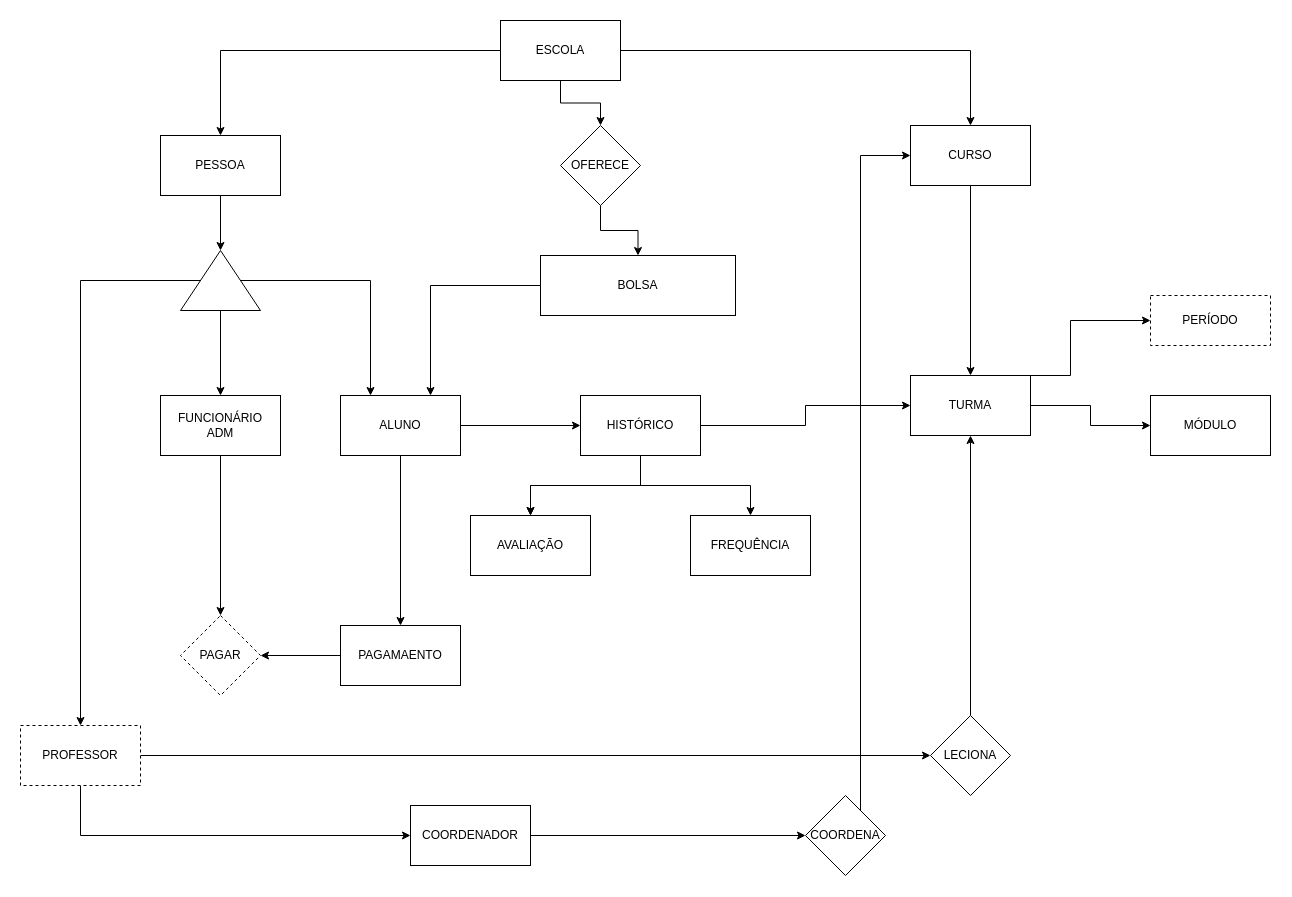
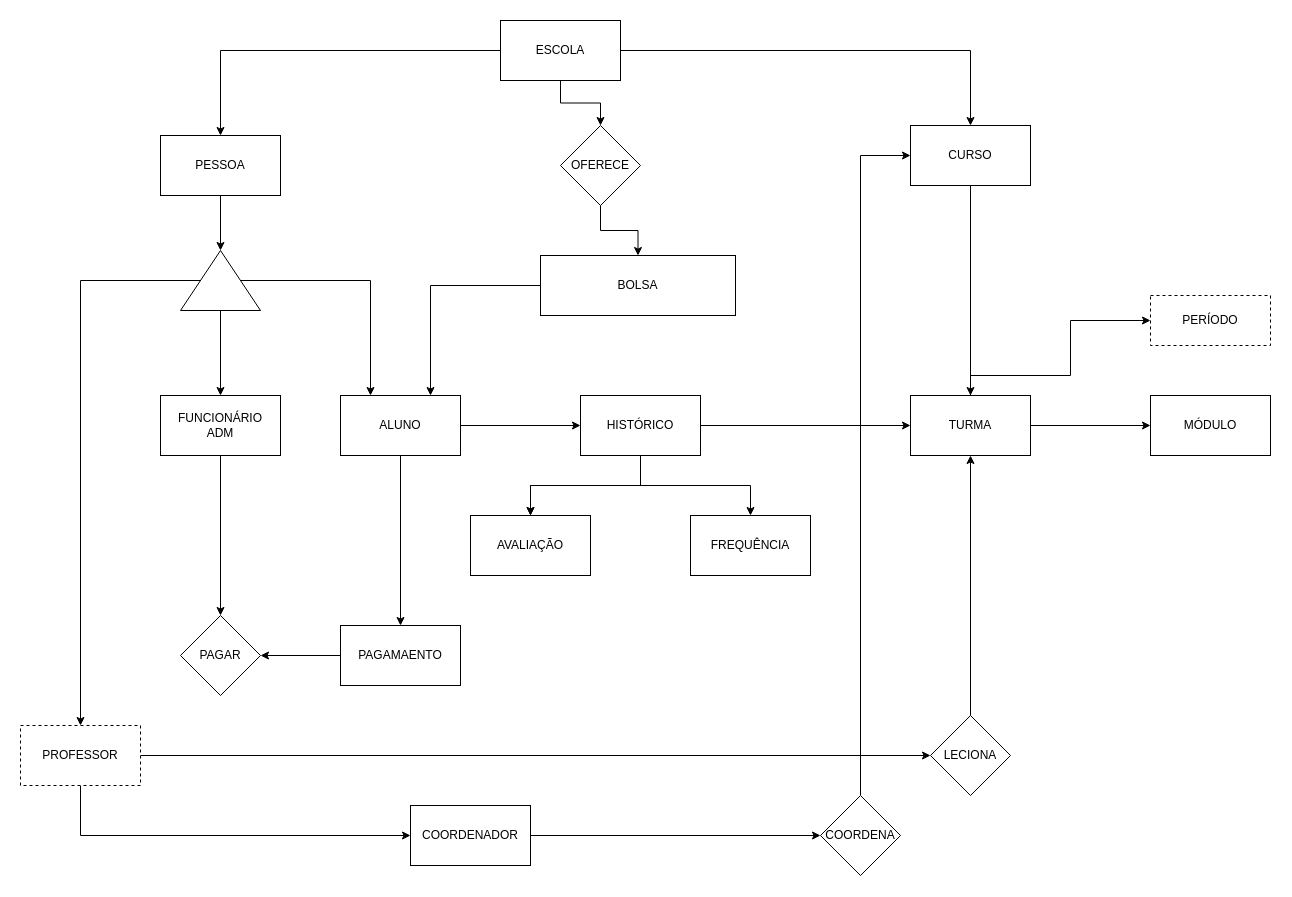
node "TURMA": moved (971, 406) -> (971, 426)
node "PAGAR": style dashed -> solid
node "COORDENA": moved (846, 836) -> (861, 836)
